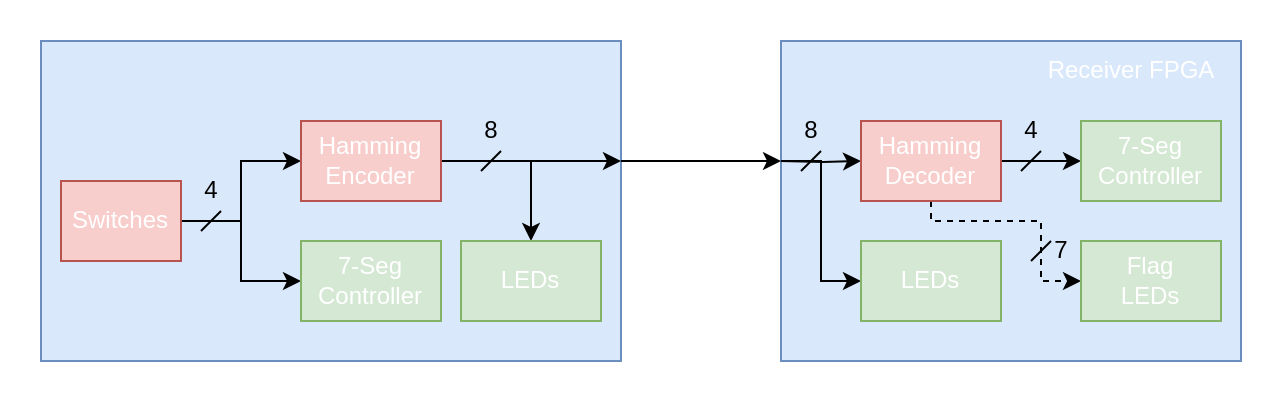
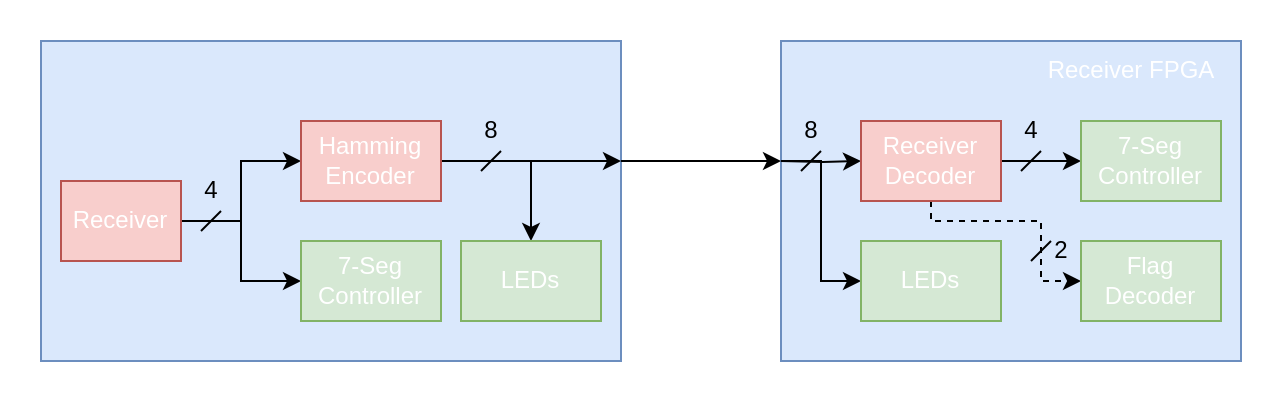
node "Hamming Decoder": label "Hamming Decoder" -> "Receiver Decoder"
node "Switches": label "Switches" -> "Receiver"
node "7": label "7" -> "2"
node "Flag LEDs": label "Flag LEDs" -> "Flag Decoder"
